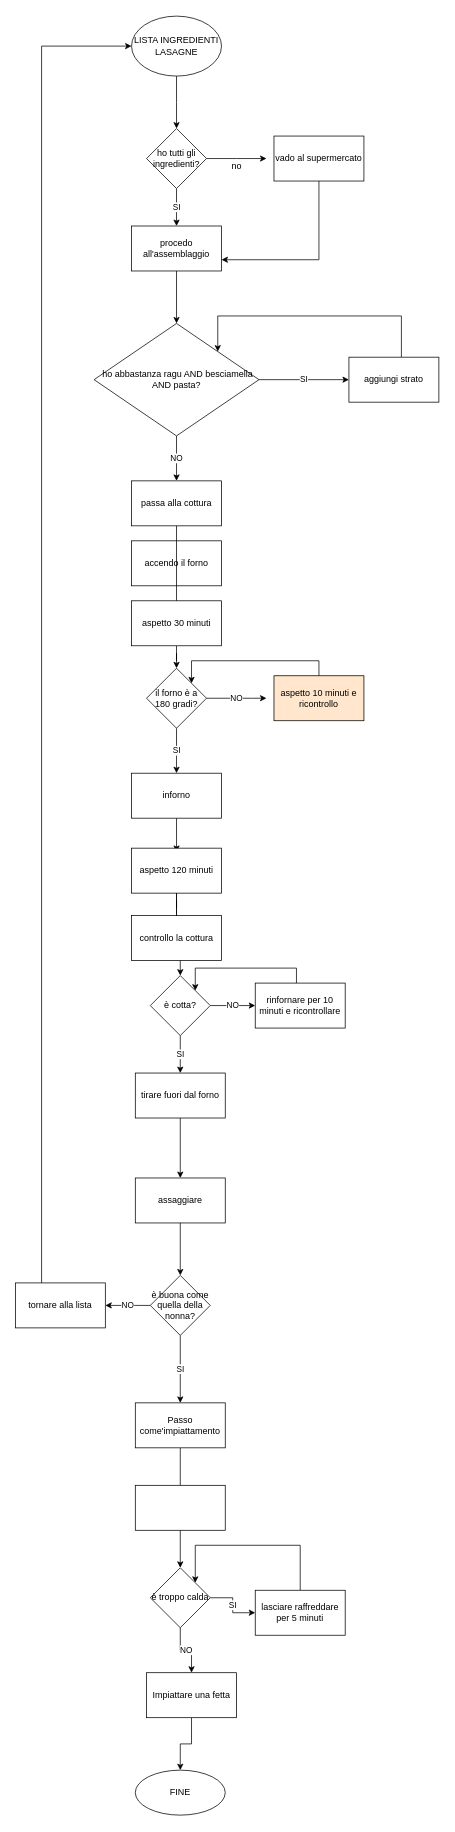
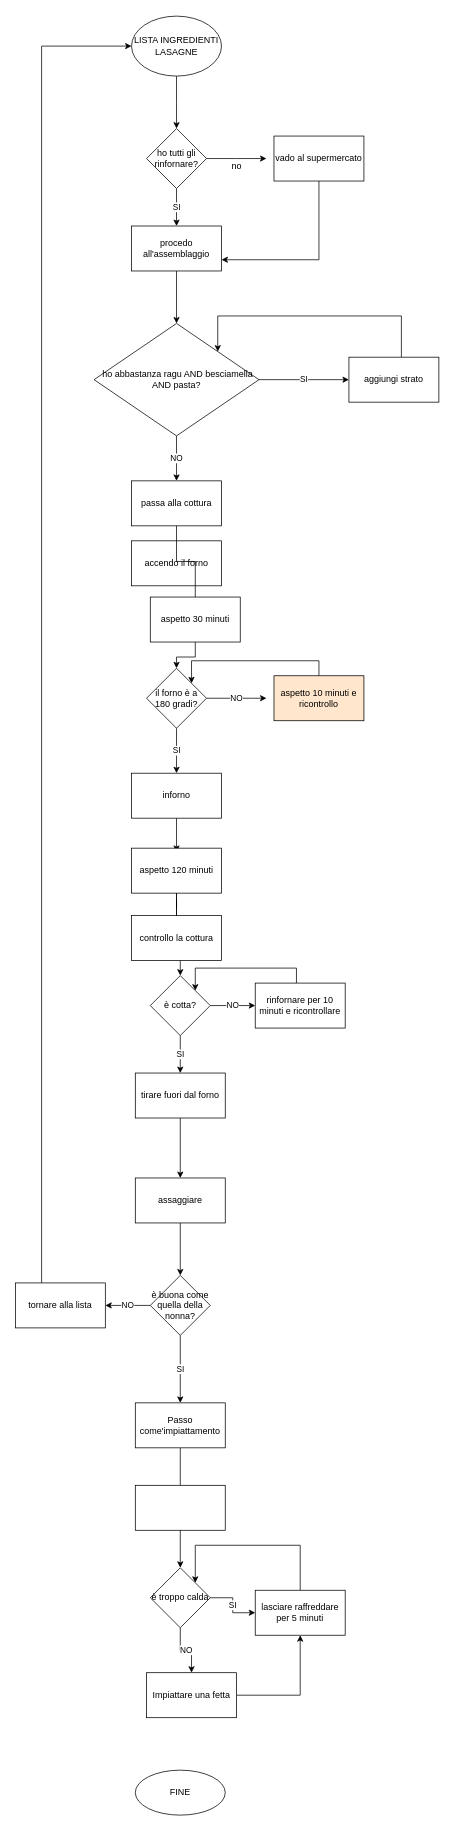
node "ho tutti gli ingredienti?": label "ho tutti gli ingredienti?" -> "ho tutti gli rinfornare?"
node "aspetto 30 minuti": moved (177, 623) -> (195, 619)
edge "Impiattare una fetta" -> "FINE": now "Impiattare una fetta" -> "lasciare raffreddare per 5 minuti"
